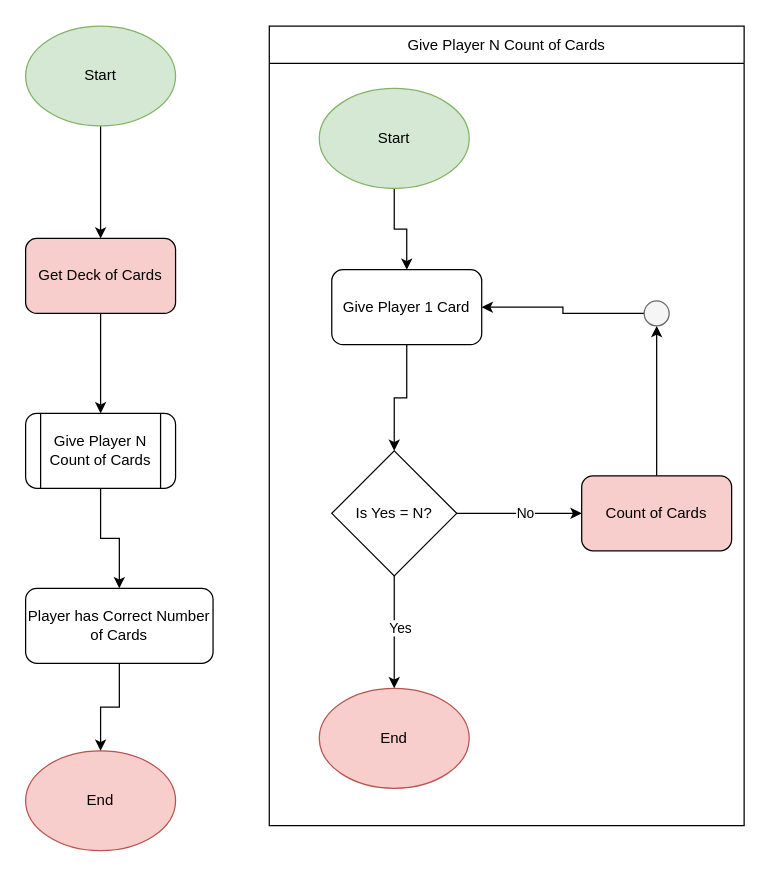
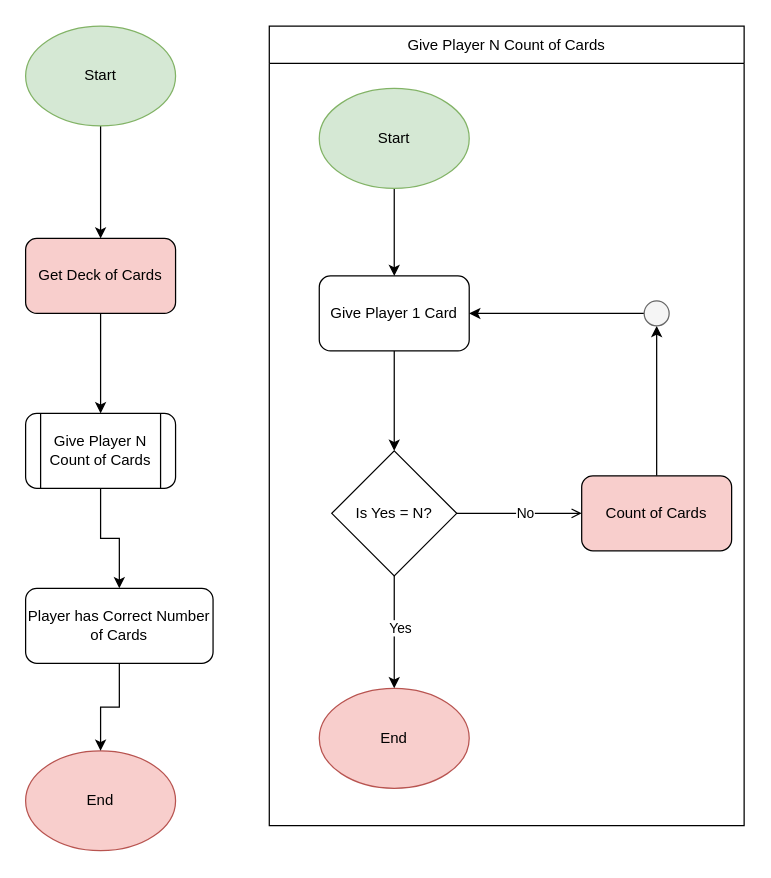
node "Give Player 1 Card": moved (407, 307) -> (394, 313)
edge "Is Yes = N?" -> "Count of Cards": arrowhead classic -> open
